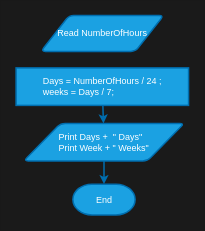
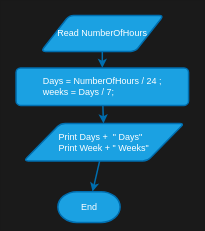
edge "Read NumberOfHours" -> "Days = NumberOfHours / 24 ; weeks = Days / 7;": added
node "Days = NumberOfHours / 24 ; weeks = Days / 7;": shape rectangle -> rounded rectangle
node "End": moved (104, 200) -> (89, 207)
